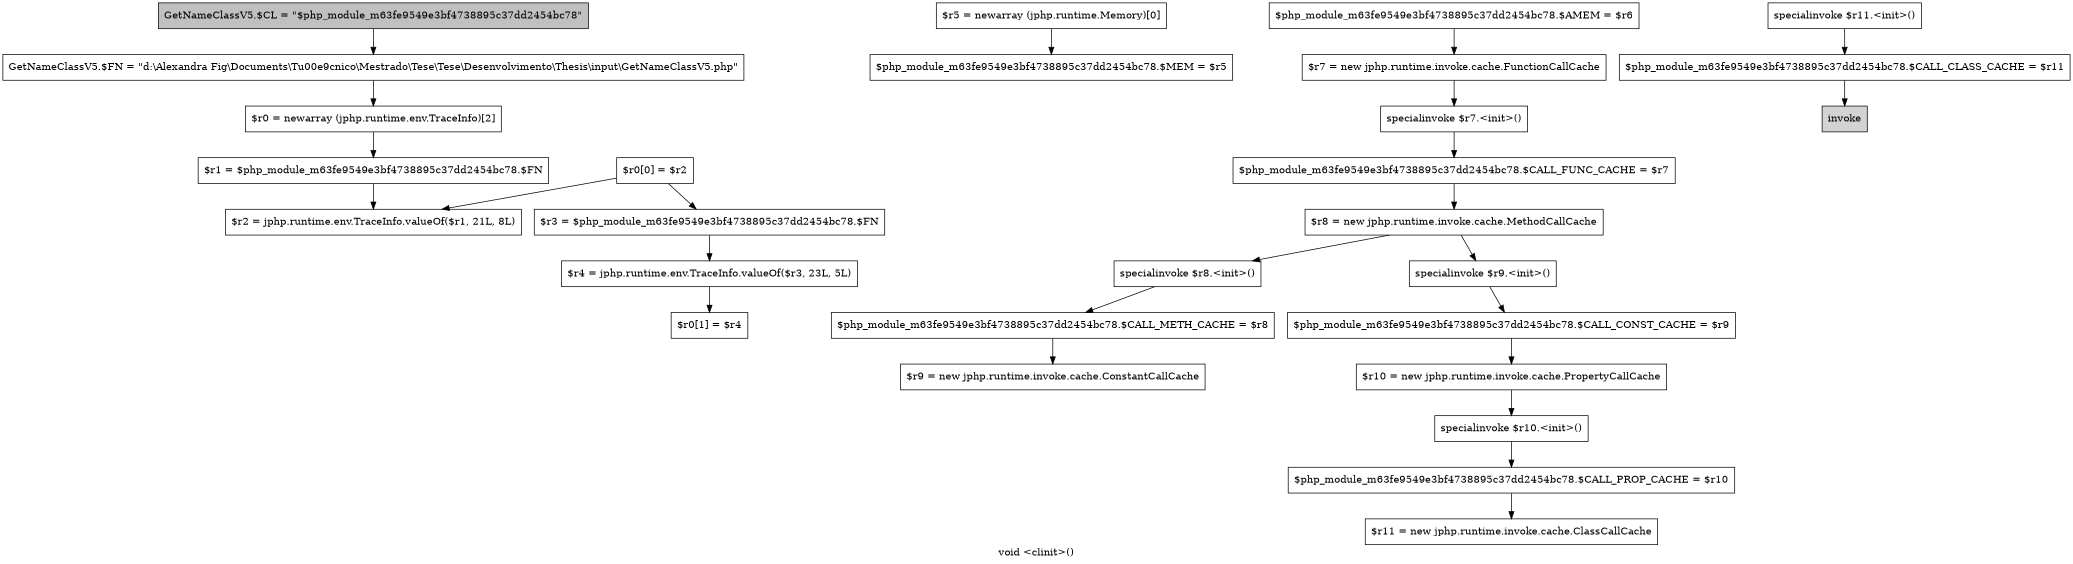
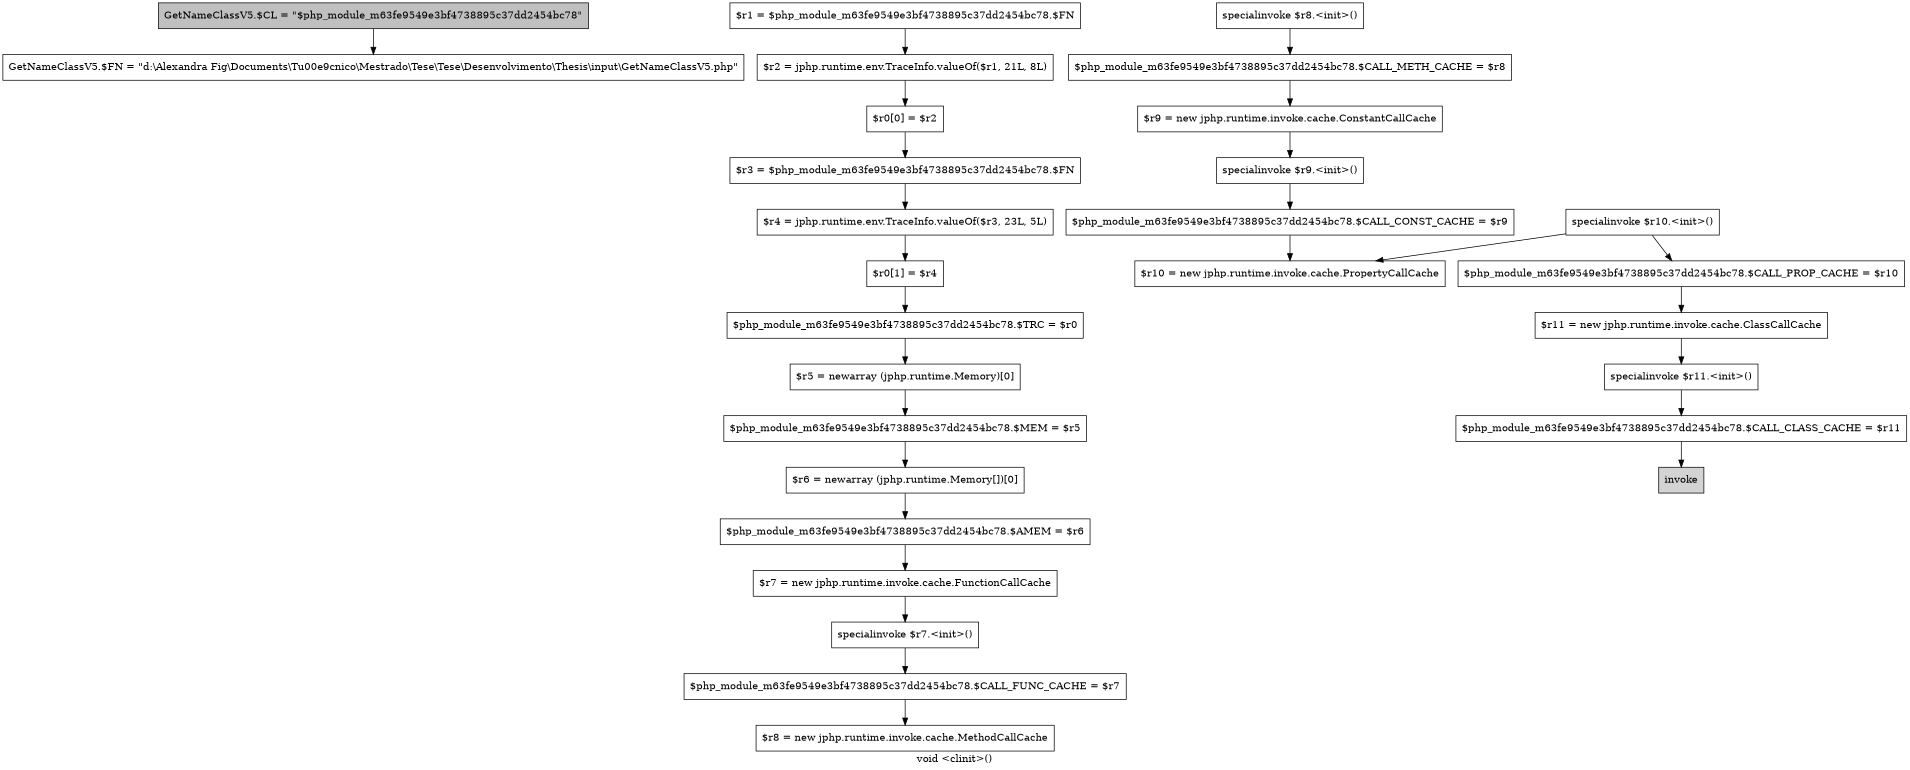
node "$r0 = newarray (jphp.runtime.env.TraceInfo)[2]": removed
edge "$r0[0] = $r2" -> "$r2 = jphp.runtime.env.TraceInfo.valueOf($r1, 21L, 8L)": reversed
edge "$r8 = new jphp.runtime.invoke.cache.MethodCallCache" -> "specialinvoke $r9.<init>()": now "$r9 = new jphp.runtime.invoke.cache.ConstantCallCache" -> "specialinvoke $r9.<init>()"
edge "$r8 = new jphp.runtime.invoke.cache.MethodCallCache" -> "specialinvoke $r8.<init>()": removed
node "$php_module_m63fe9549e3bf4738895c37dd2454bc78.$TRC = $r0": added
edge "$r11 = new jphp.runtime.invoke.cache.ClassCallCache" -> "specialinvoke $r11.<init>()": added
edge "$r10 = new jphp.runtime.invoke.cache.PropertyCallCache" -> "specialinvoke $r10.<init>()": reversed
node "$r6 = newarray (jphp.runtime.Memory[])[0]": added
